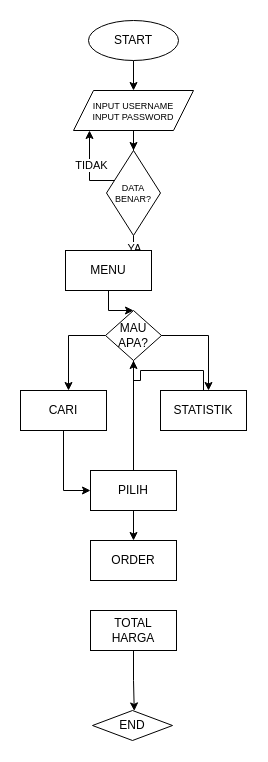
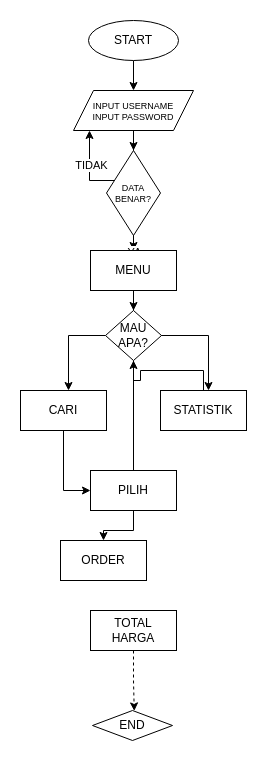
node "MENU": moved (109, 271) -> (134, 271)
node "ORDER": moved (134, 561) -> (104, 561)
edge "TOTAL HARGA" -> "END": style solid -> dashed
